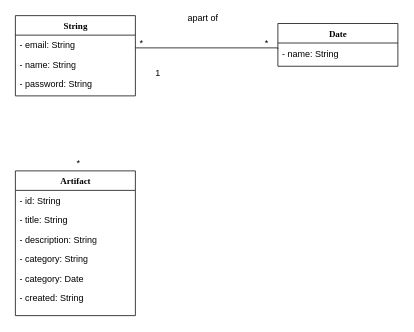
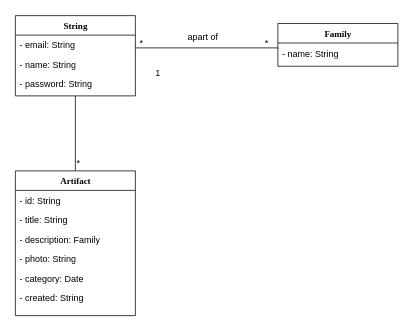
node "apart of": moved (209, 18) -> (209, 37)
node "Date": label "Date" -> "Family"
edge "String" -- "Artifact": added
node "- description: String": label "- description: String" -> "- description: Family"
node "- category: String": label "- category: String" -> "- photo: String"
